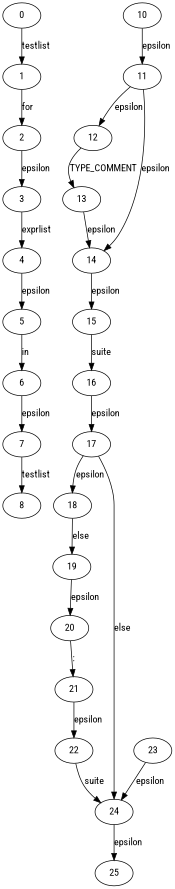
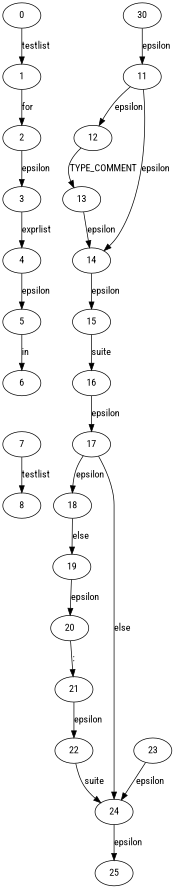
node "10": label "10" -> "30"
edge "6" -> "7": removed, label "epsilon"
